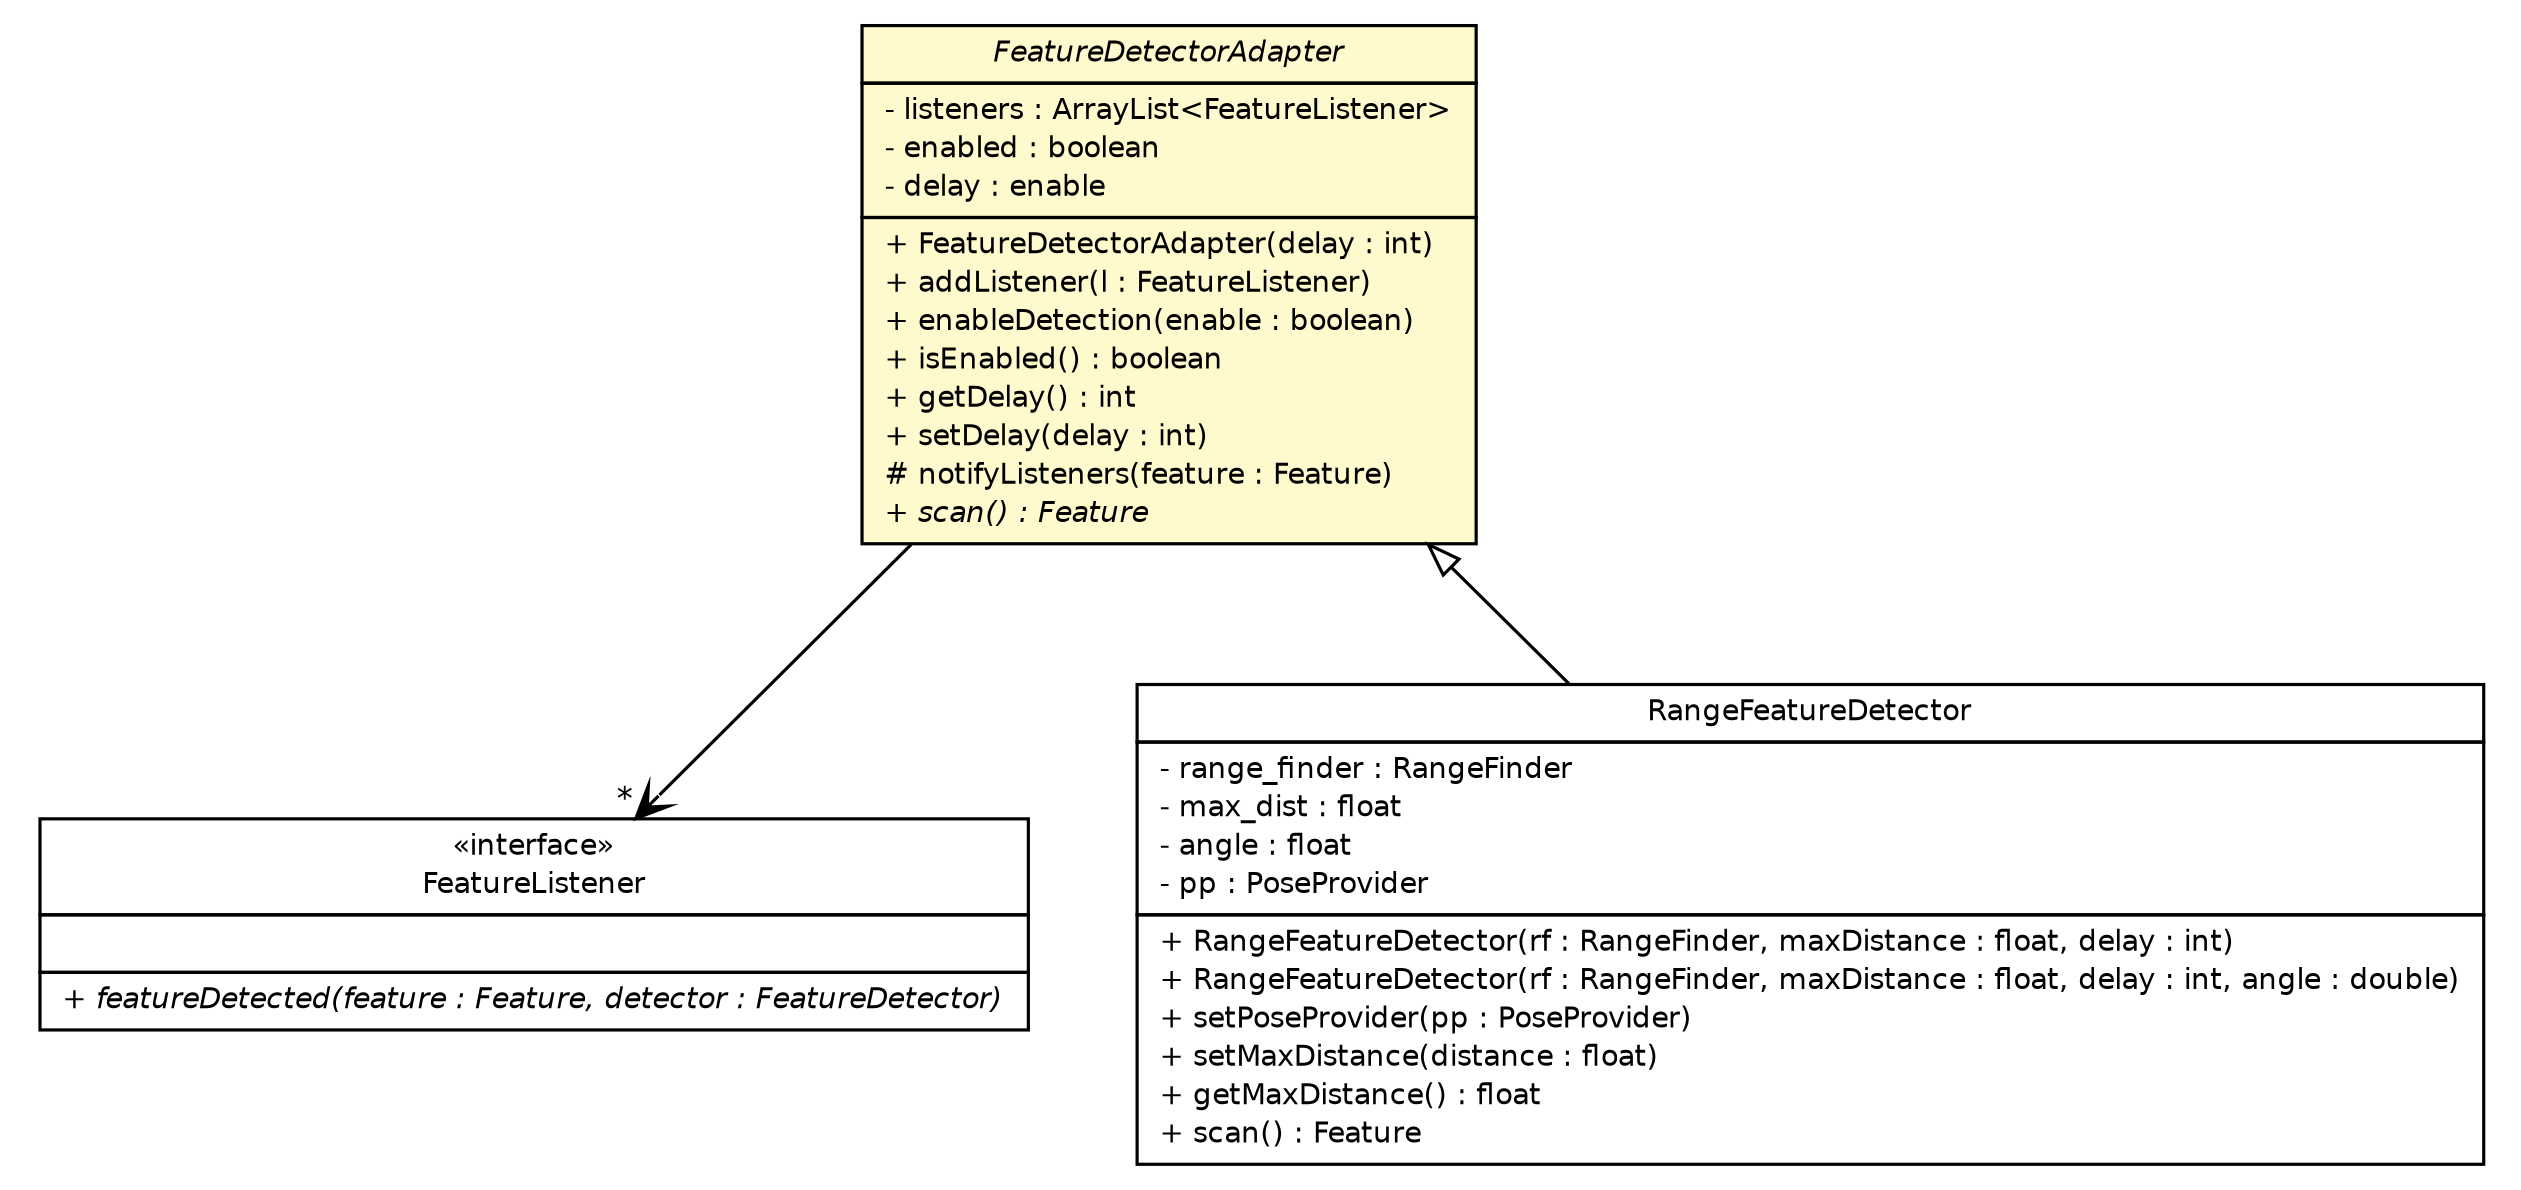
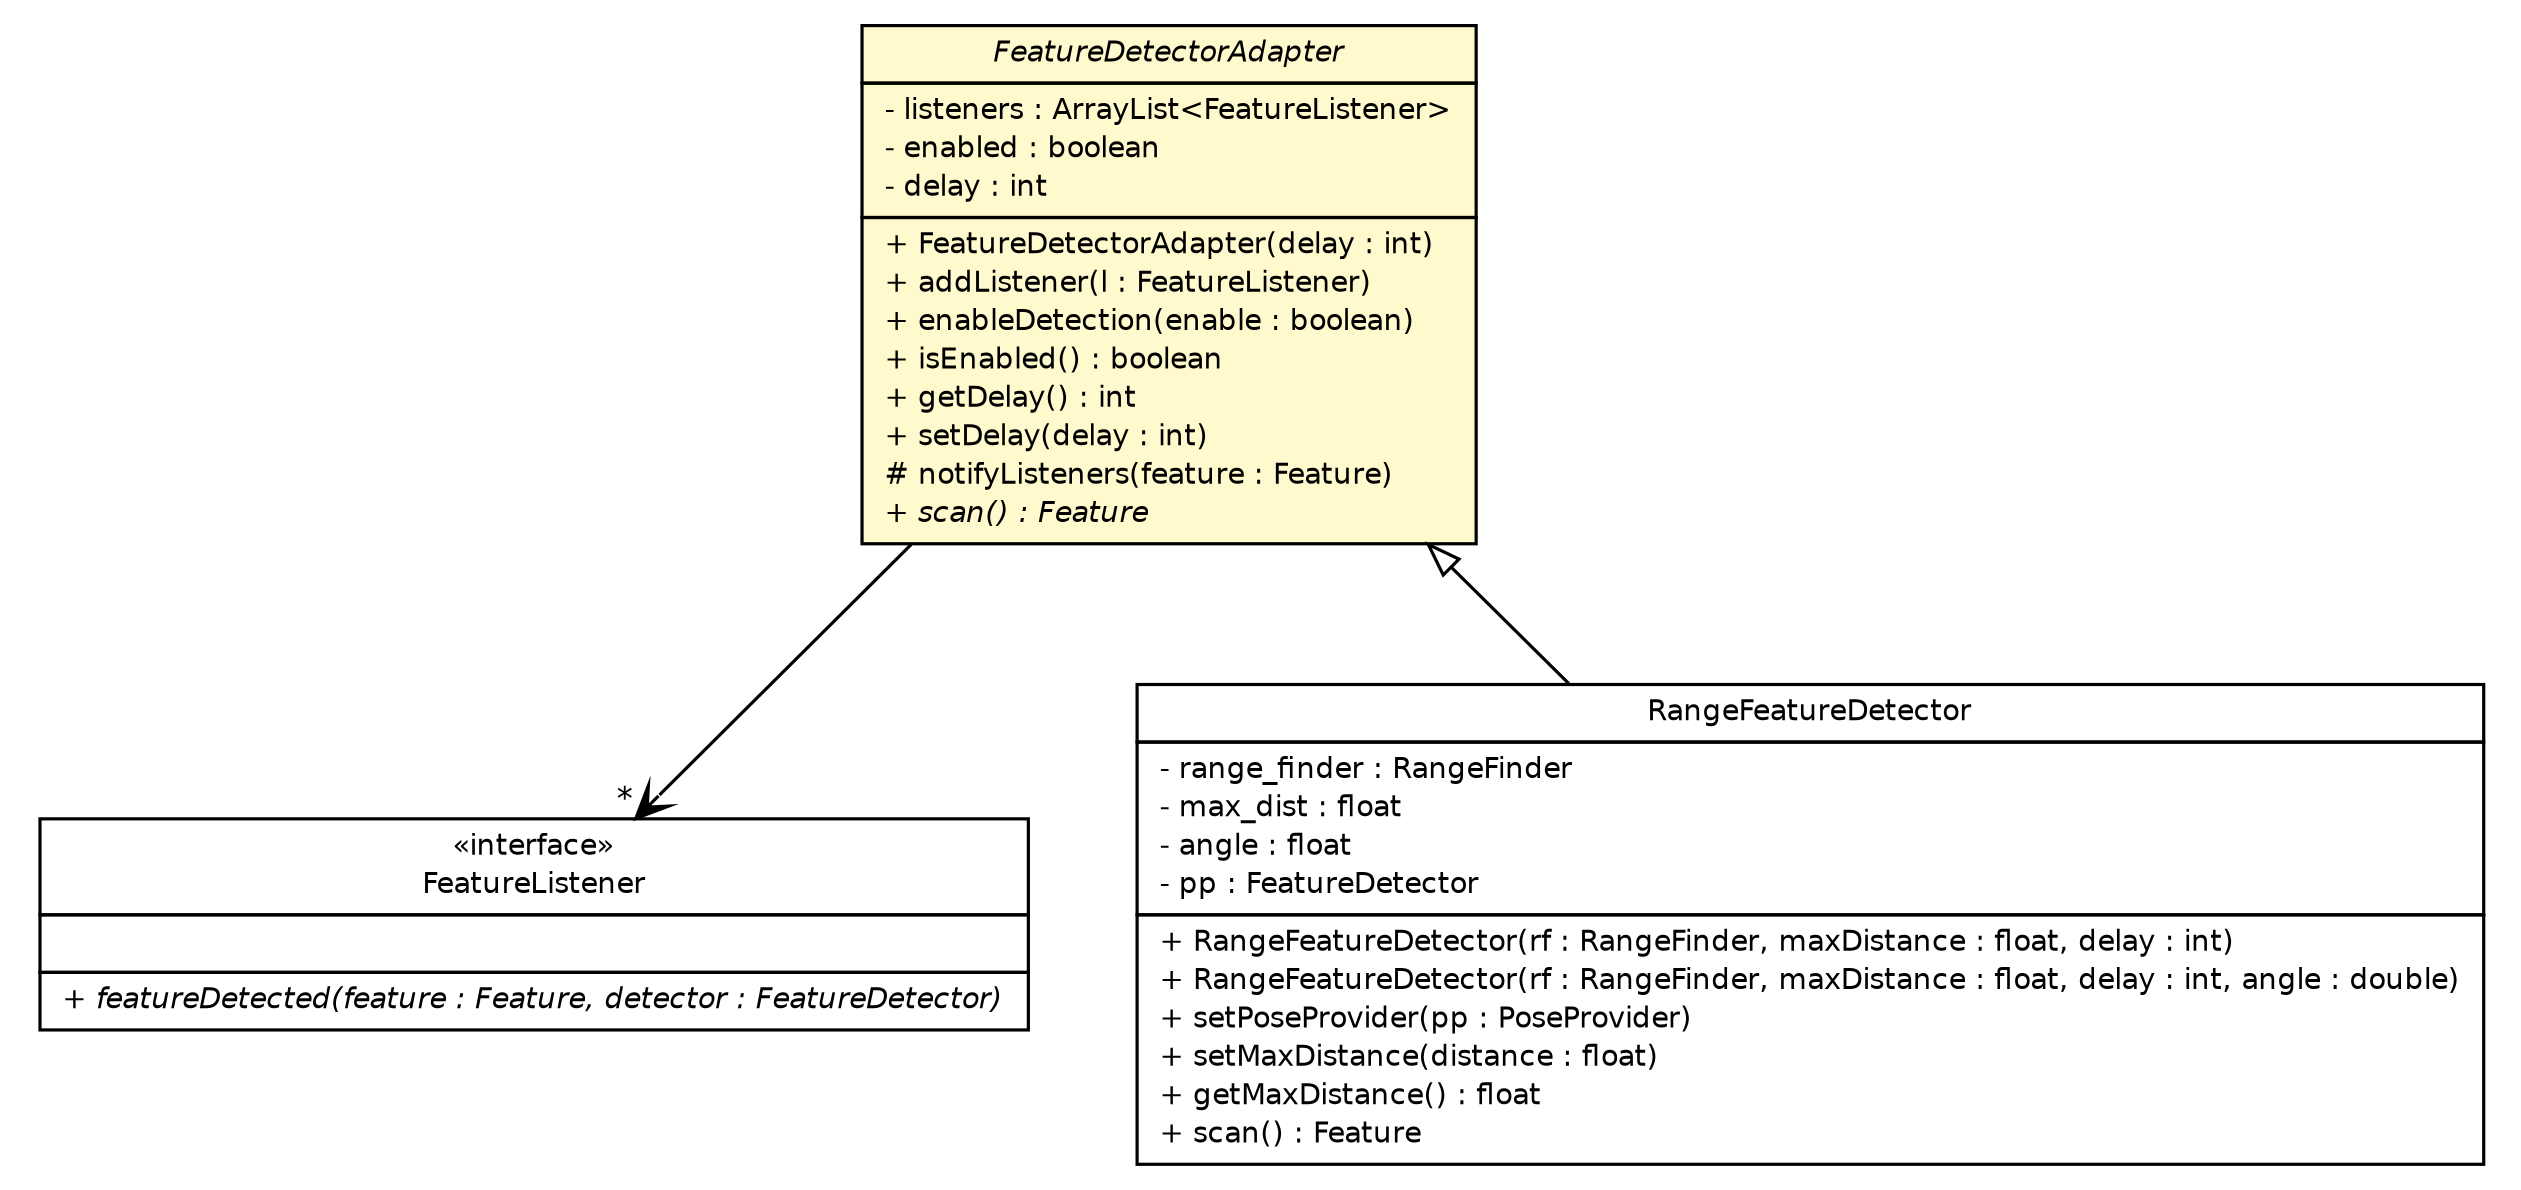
node "FeatureDetectorAdapter": text "- delay : enable" -> "- delay : int"
node "RangeFeatureDetector": text "- pp : PoseProvider" -> "- pp : FeatureDetector"
